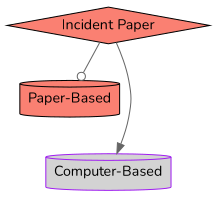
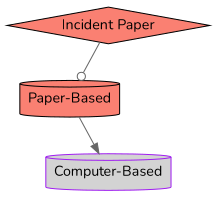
edge "Incident Paper" -> "Computer-Based": now "Paper-Based" -> "Computer-Based"
